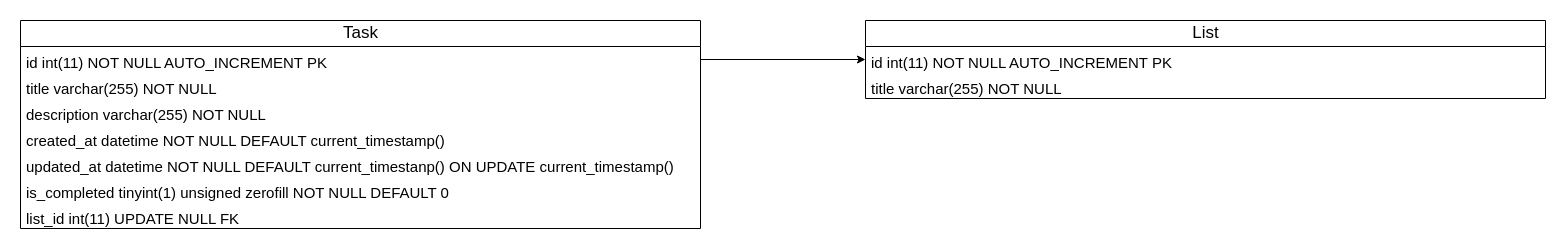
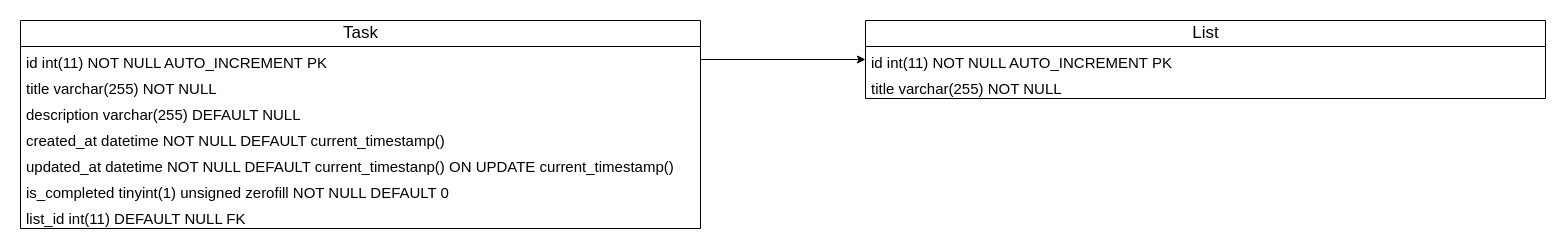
node "description varchar(255) NOT NULL": label "description varchar(255) NOT NULL" -> "description varchar(255) DEFAULT NULL"
node "list_id int(11) UPDATE NULL FK": label "list_id int(11) UPDATE NULL FK" -> "list_id int(11) DEFAULT NULL FK"
